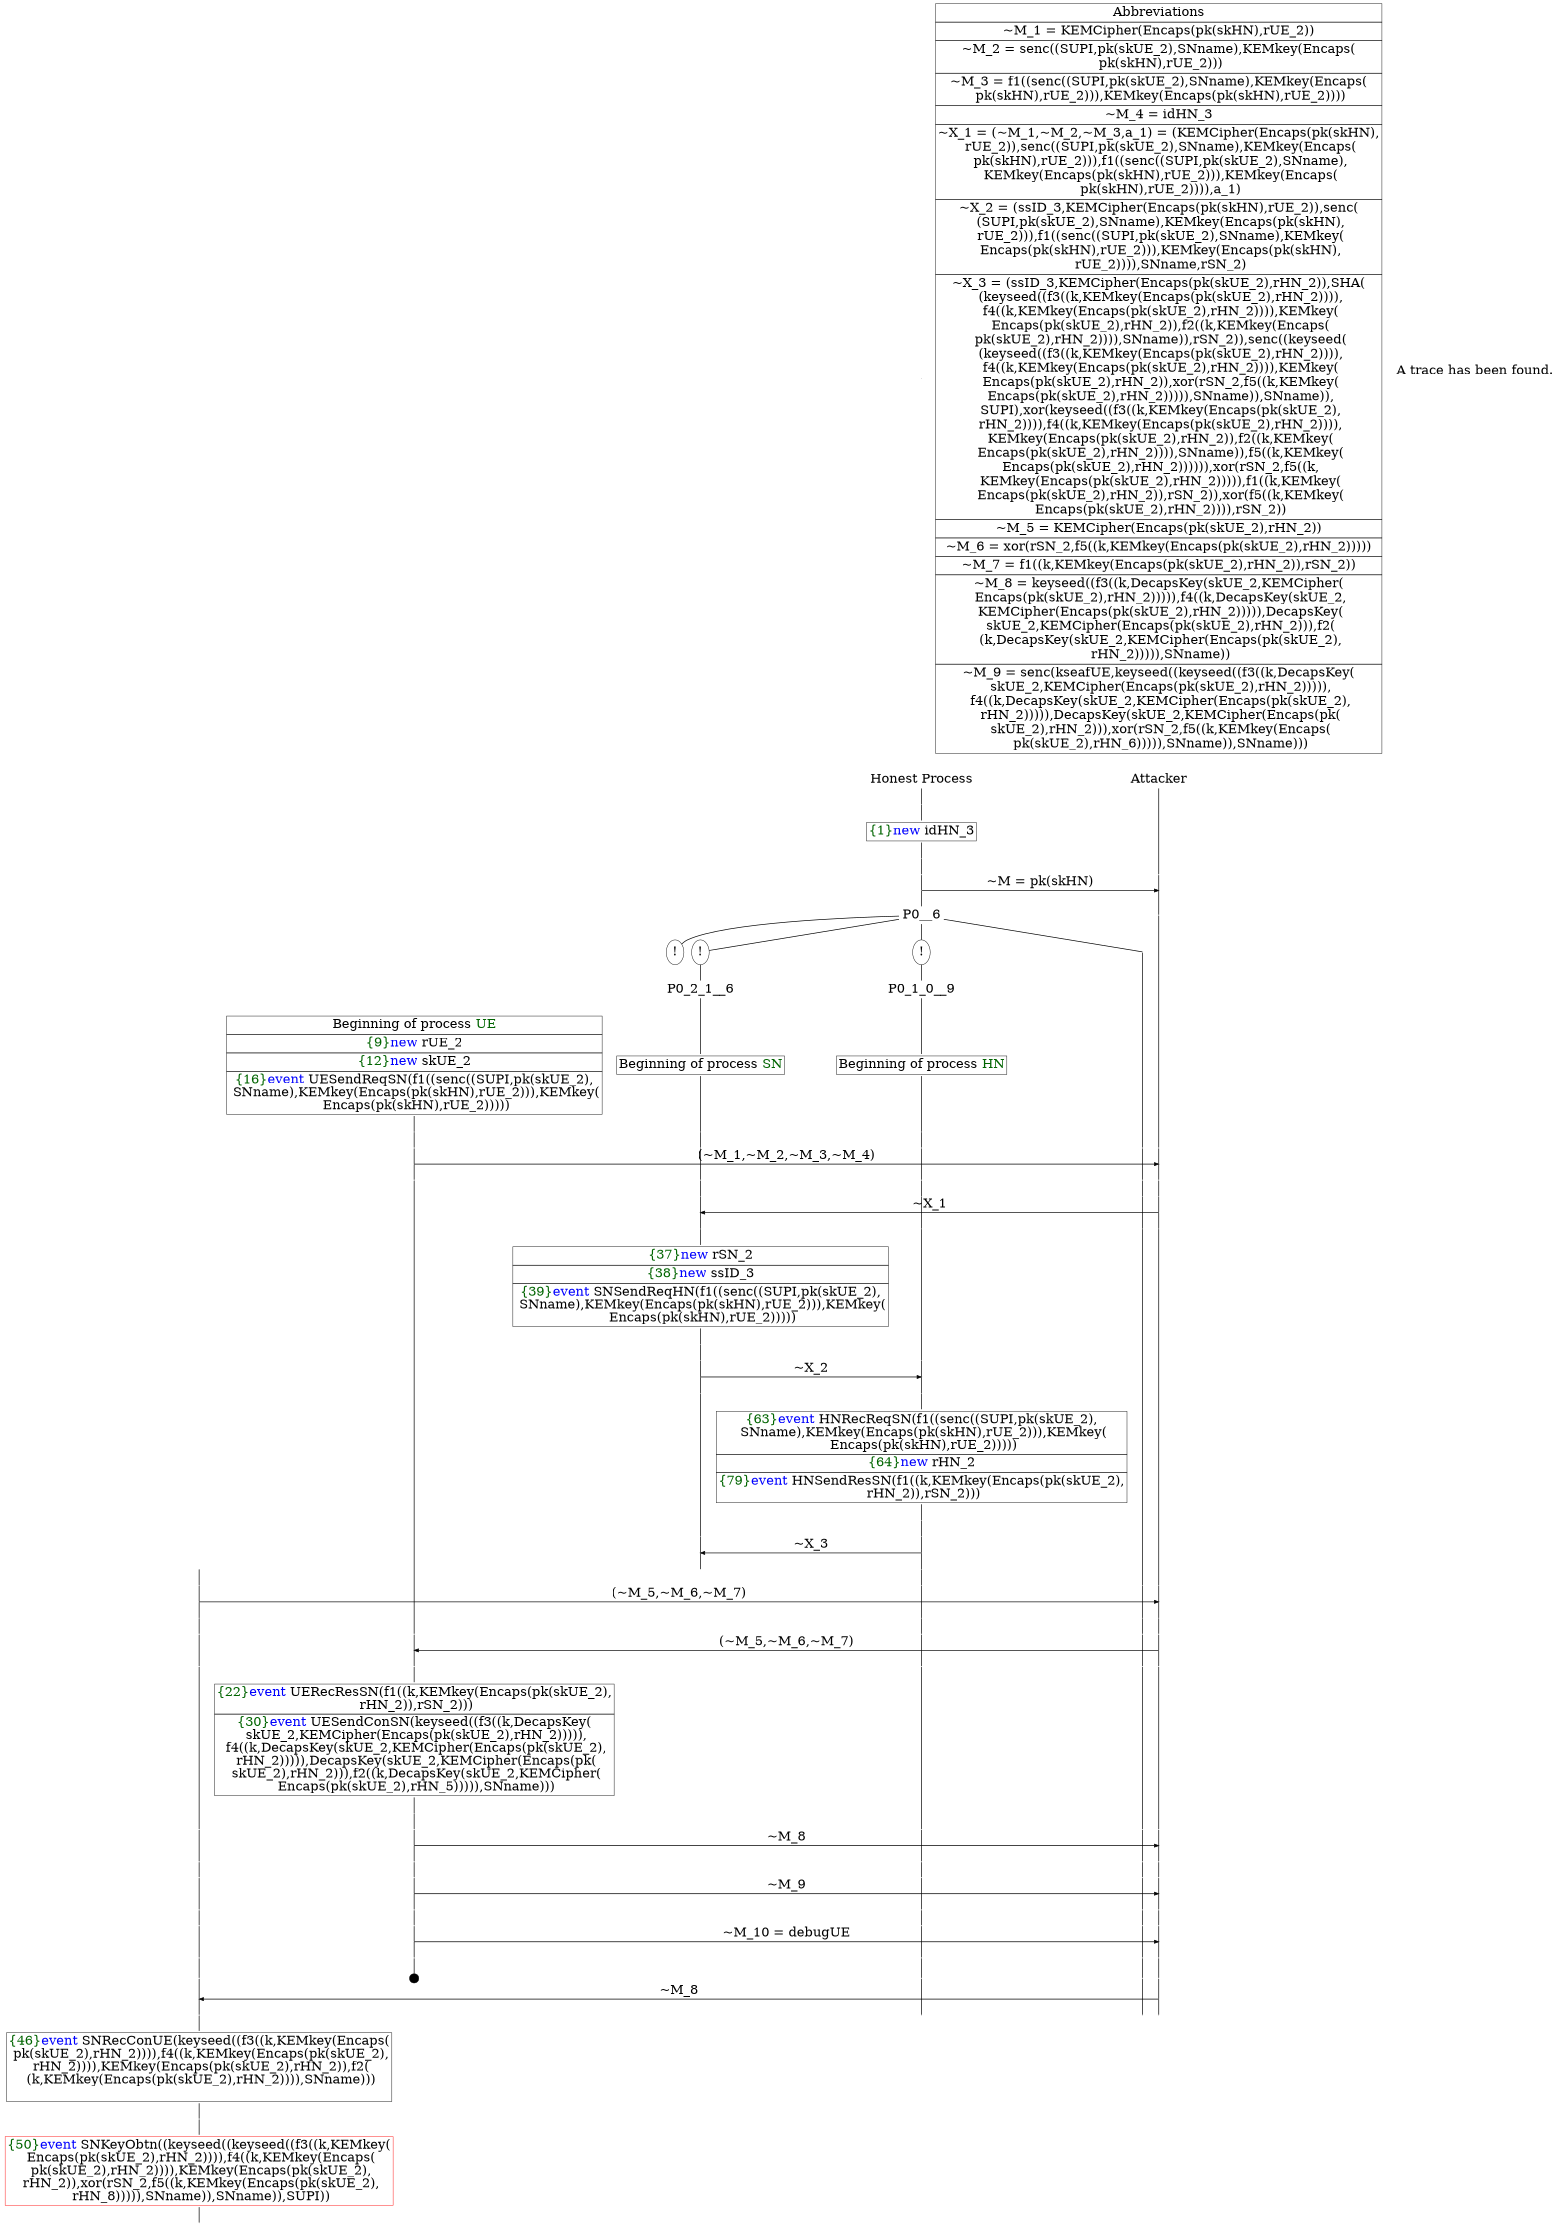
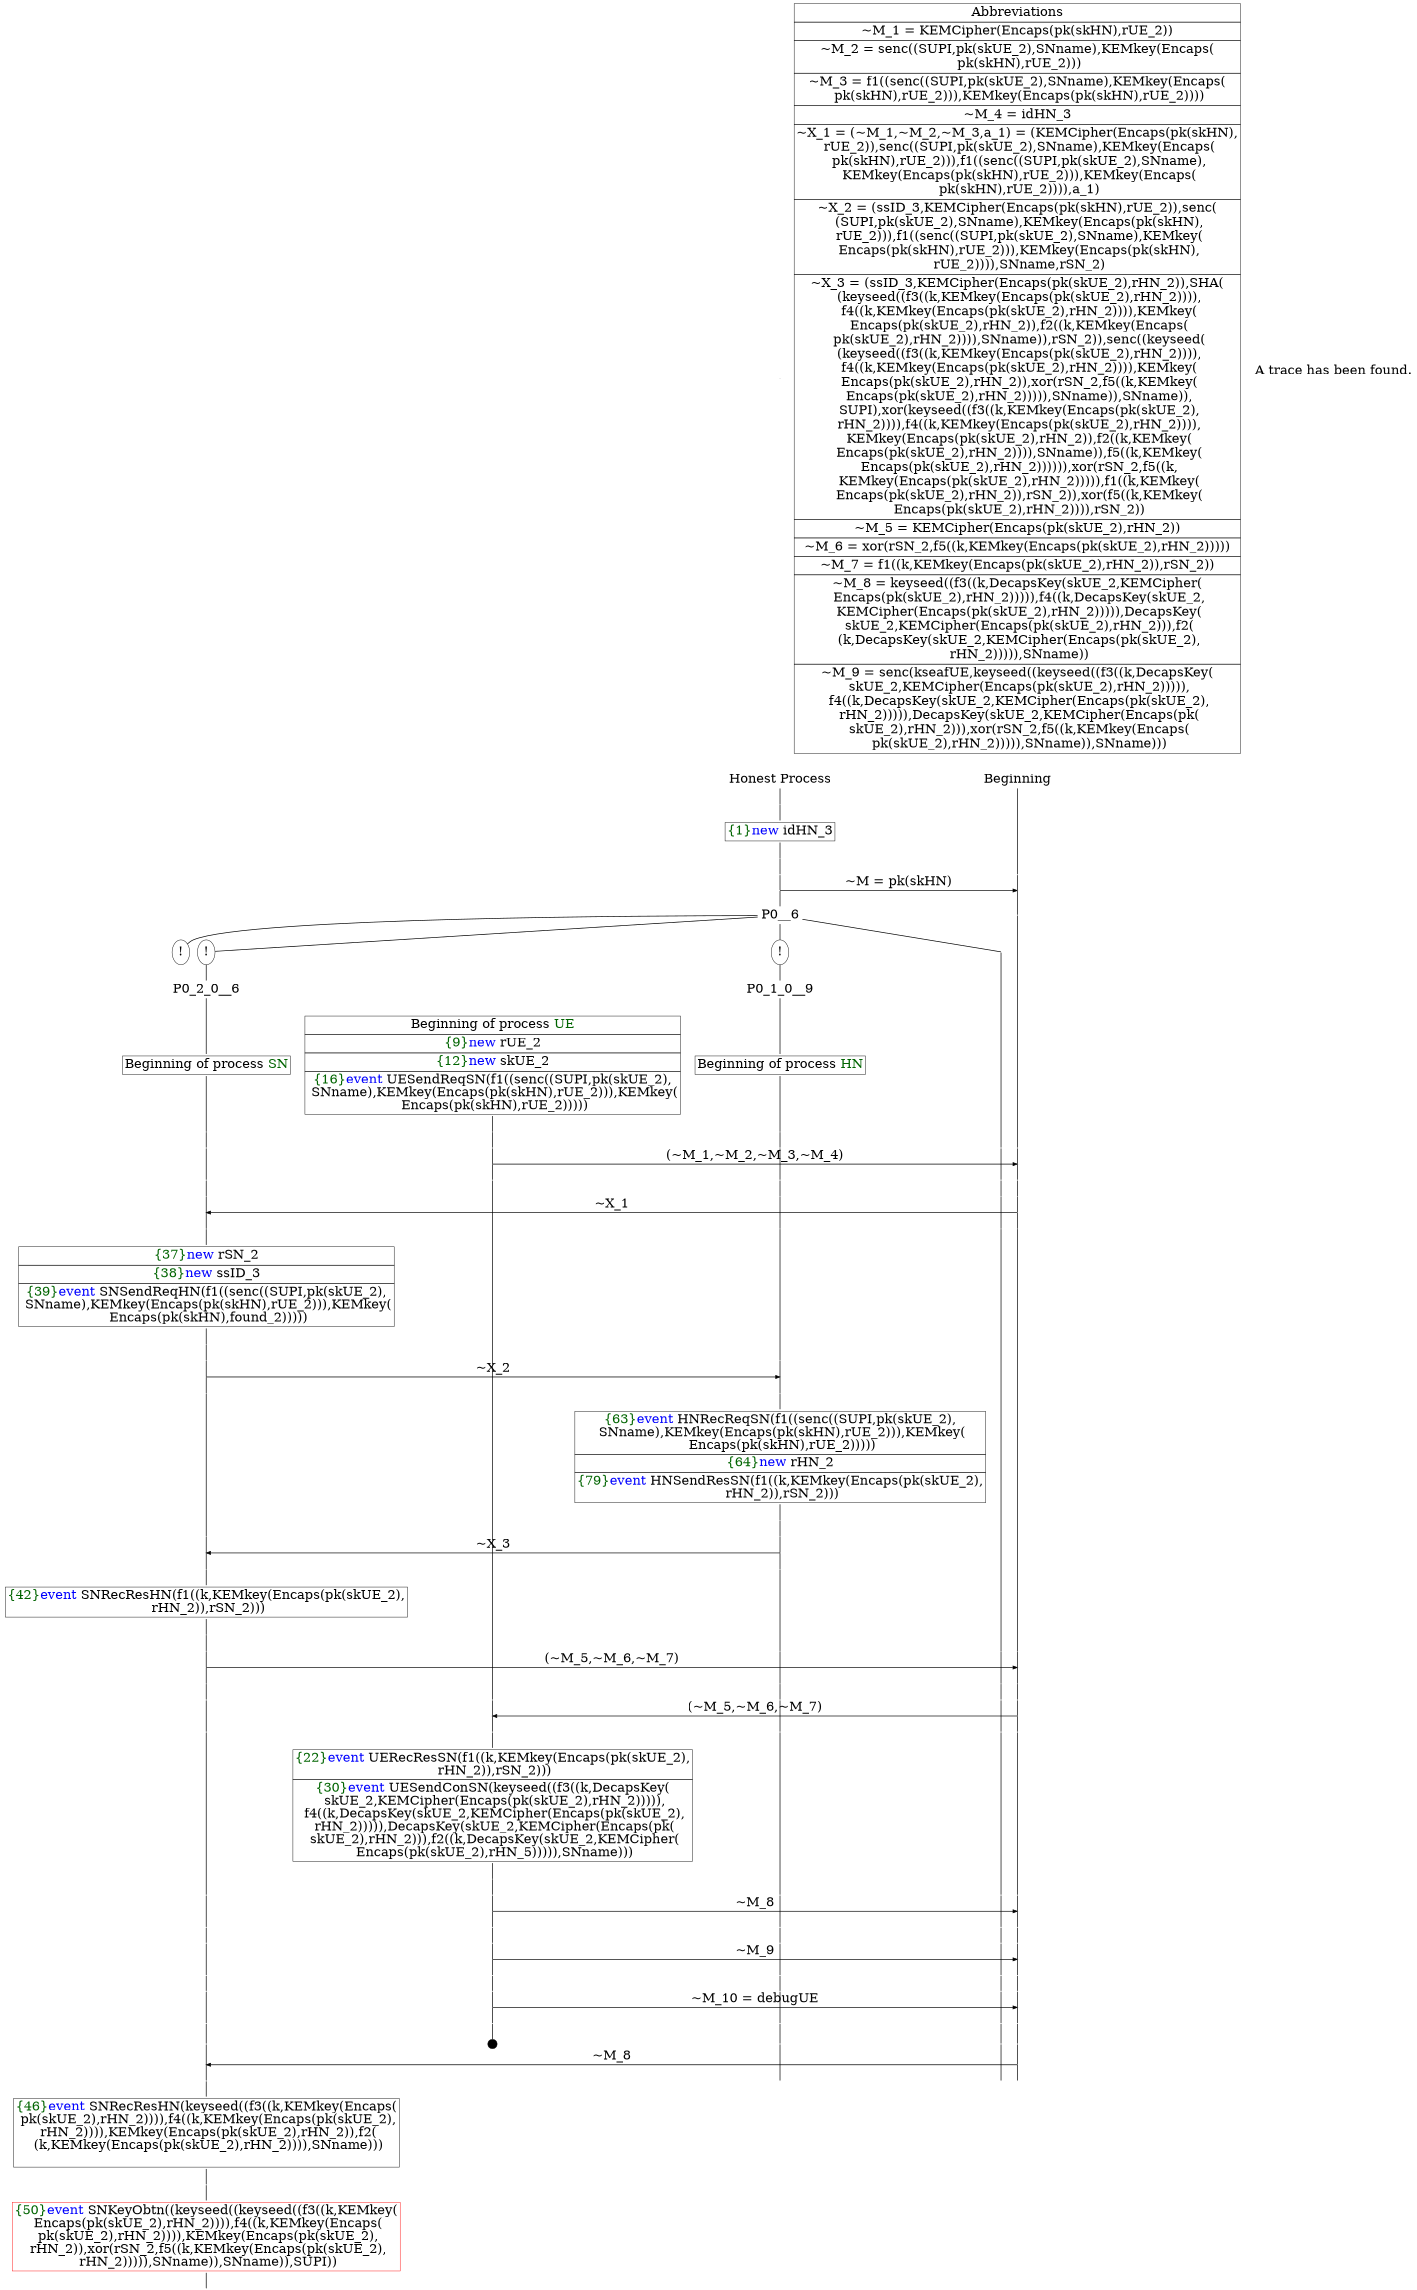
node "Abbreviations": text "pk(skUE_2),rHN_6))))),SNname)),SNname)))" -> "pk(skUE_2),rHN_2))))),SNname)),SNname)))"
node "Attacker": label "Attacker" -> "Beginning"
node "P0_2_1__6": label "P0_2_1__6" -> "P0_2_0__6"
node "{37}": text "Encaps(pk(skHN),rUE_2)))))" -> "Encaps(pk(skHN),found_2)))))"
node "{42}": added
node "{46}": text "SNRecConUE(keyseed((f3((k,KEMkey(Encaps(" -> "SNRecResHN(keyseed((f3((k,KEMkey(Encaps("
node "{50}": text "rHN_8))))),SNname)),SNname)),SUPI))" -> "rHN_2))))),SNname)),SNname)),SUPI))"
